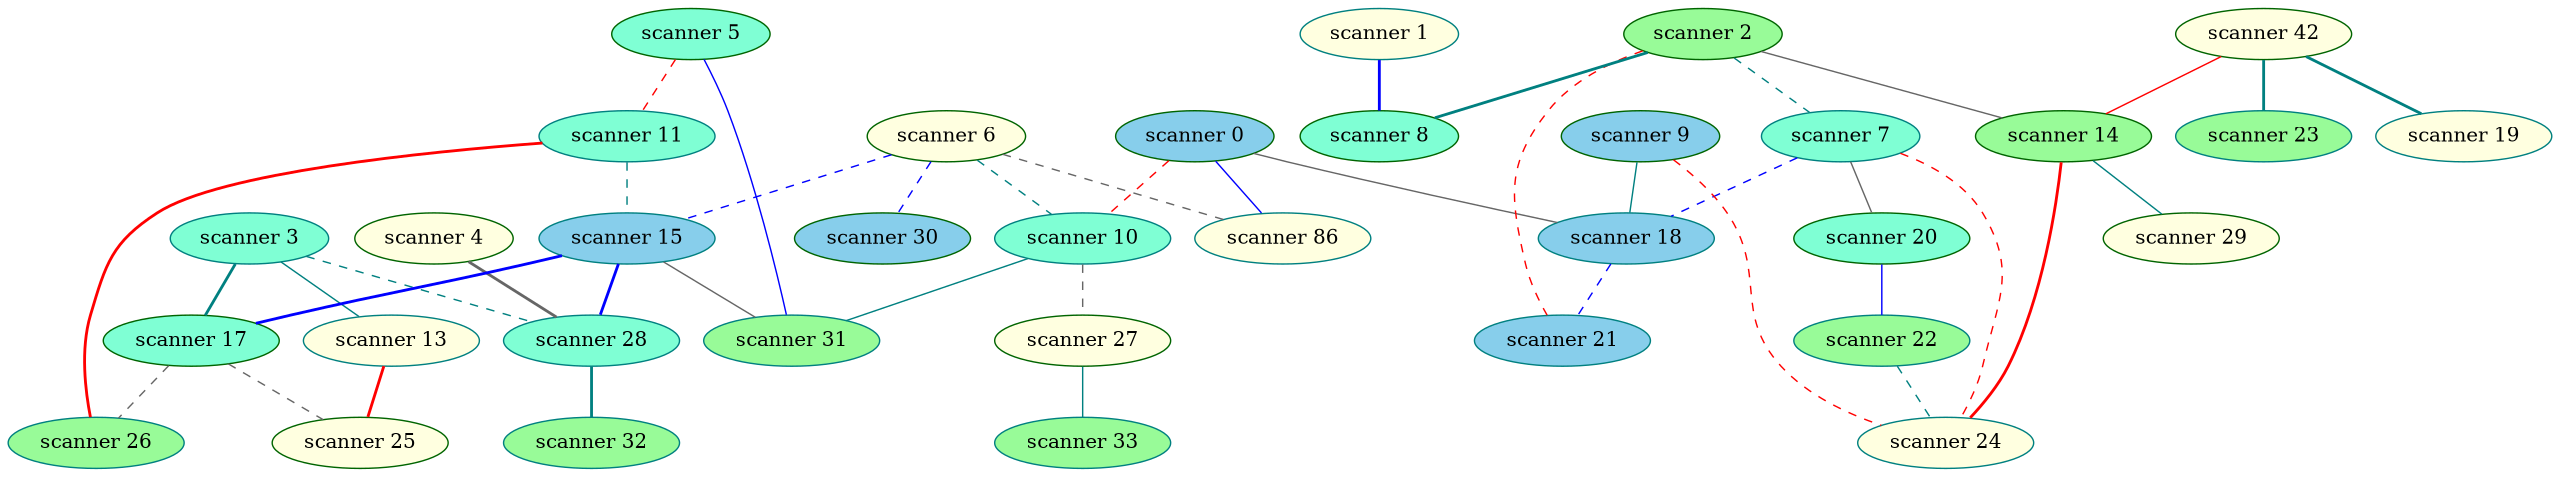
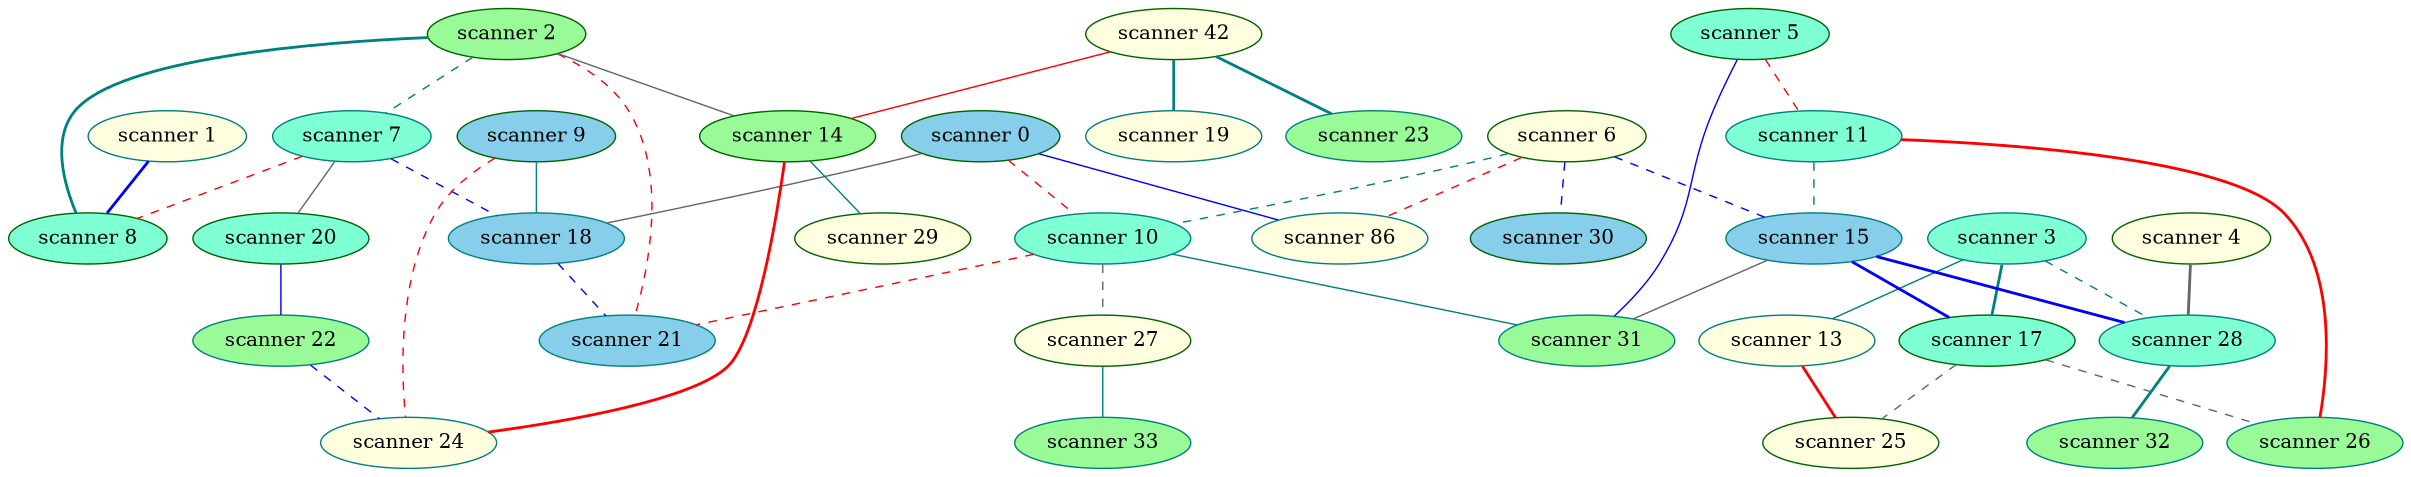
edge "scanner 6" -- "scanner 86": color gray40 -> red
edge "scanner 7" -- "scanner 24": now "scanner 7" -- "scanner 8"
edge "scanner 10" -- "scanner 21": added
edge "scanner 22" -- "scanner 24": color teal -> blue
